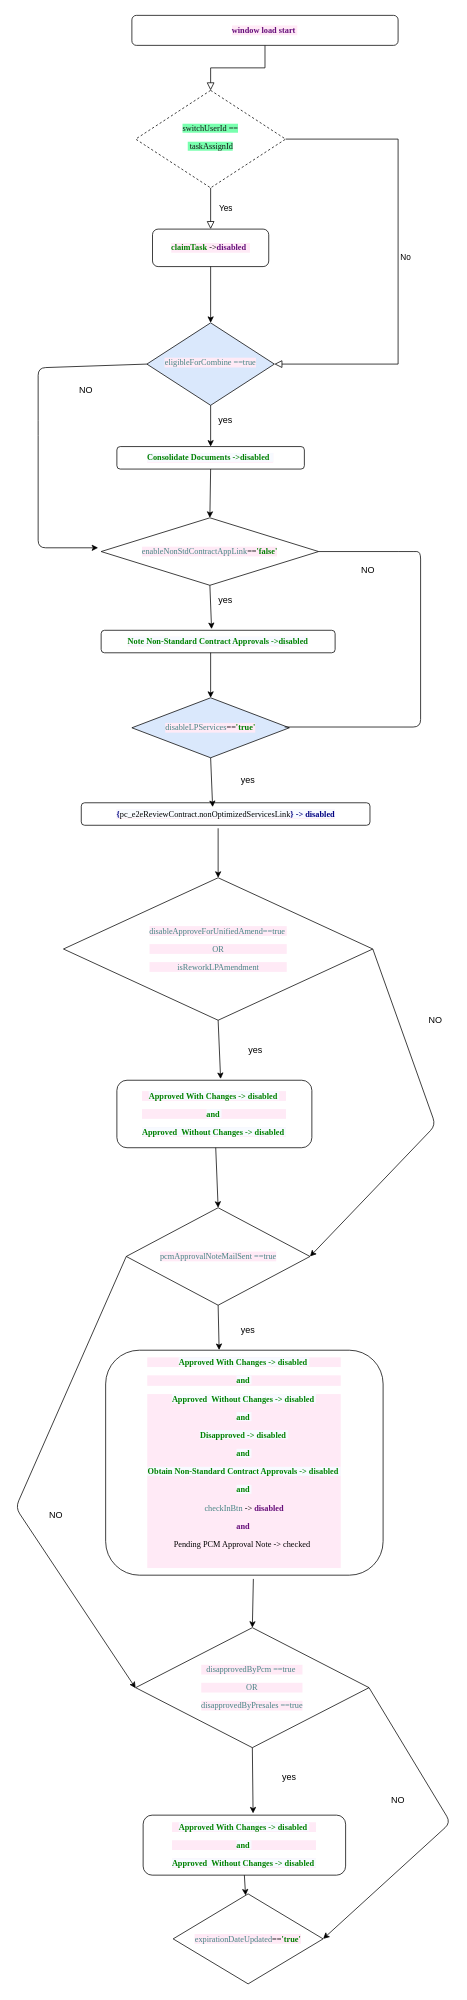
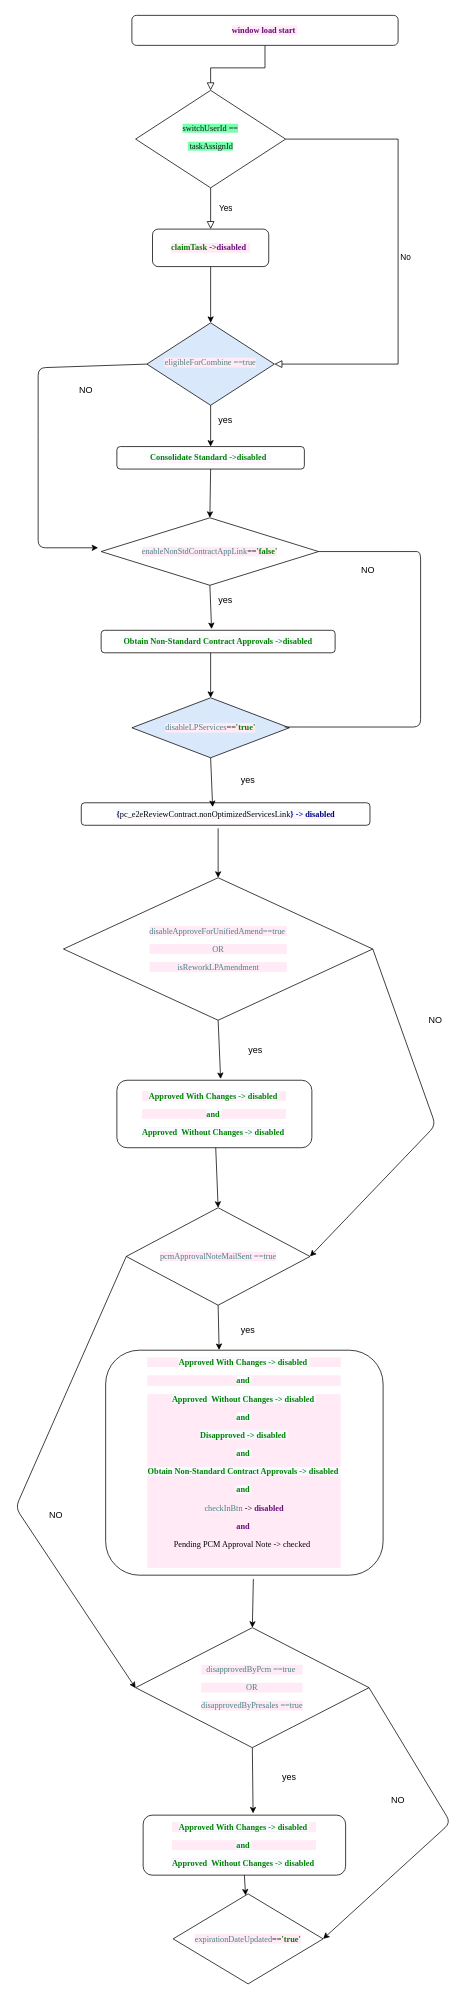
node "switchUserId == taskAssignId": style dashed -> solid
node "Consolidate Documents ->disabled": label "Consolidate Documents ->disabled" -> "Consolidate Standard ->disabled"
node "Note Non-Standard Contract Approvals ->disabled": label "Note Non-Standard Contract Approvals ->disabled" -> "Obtain Non-Standard Contract Approvals ->disabled"
